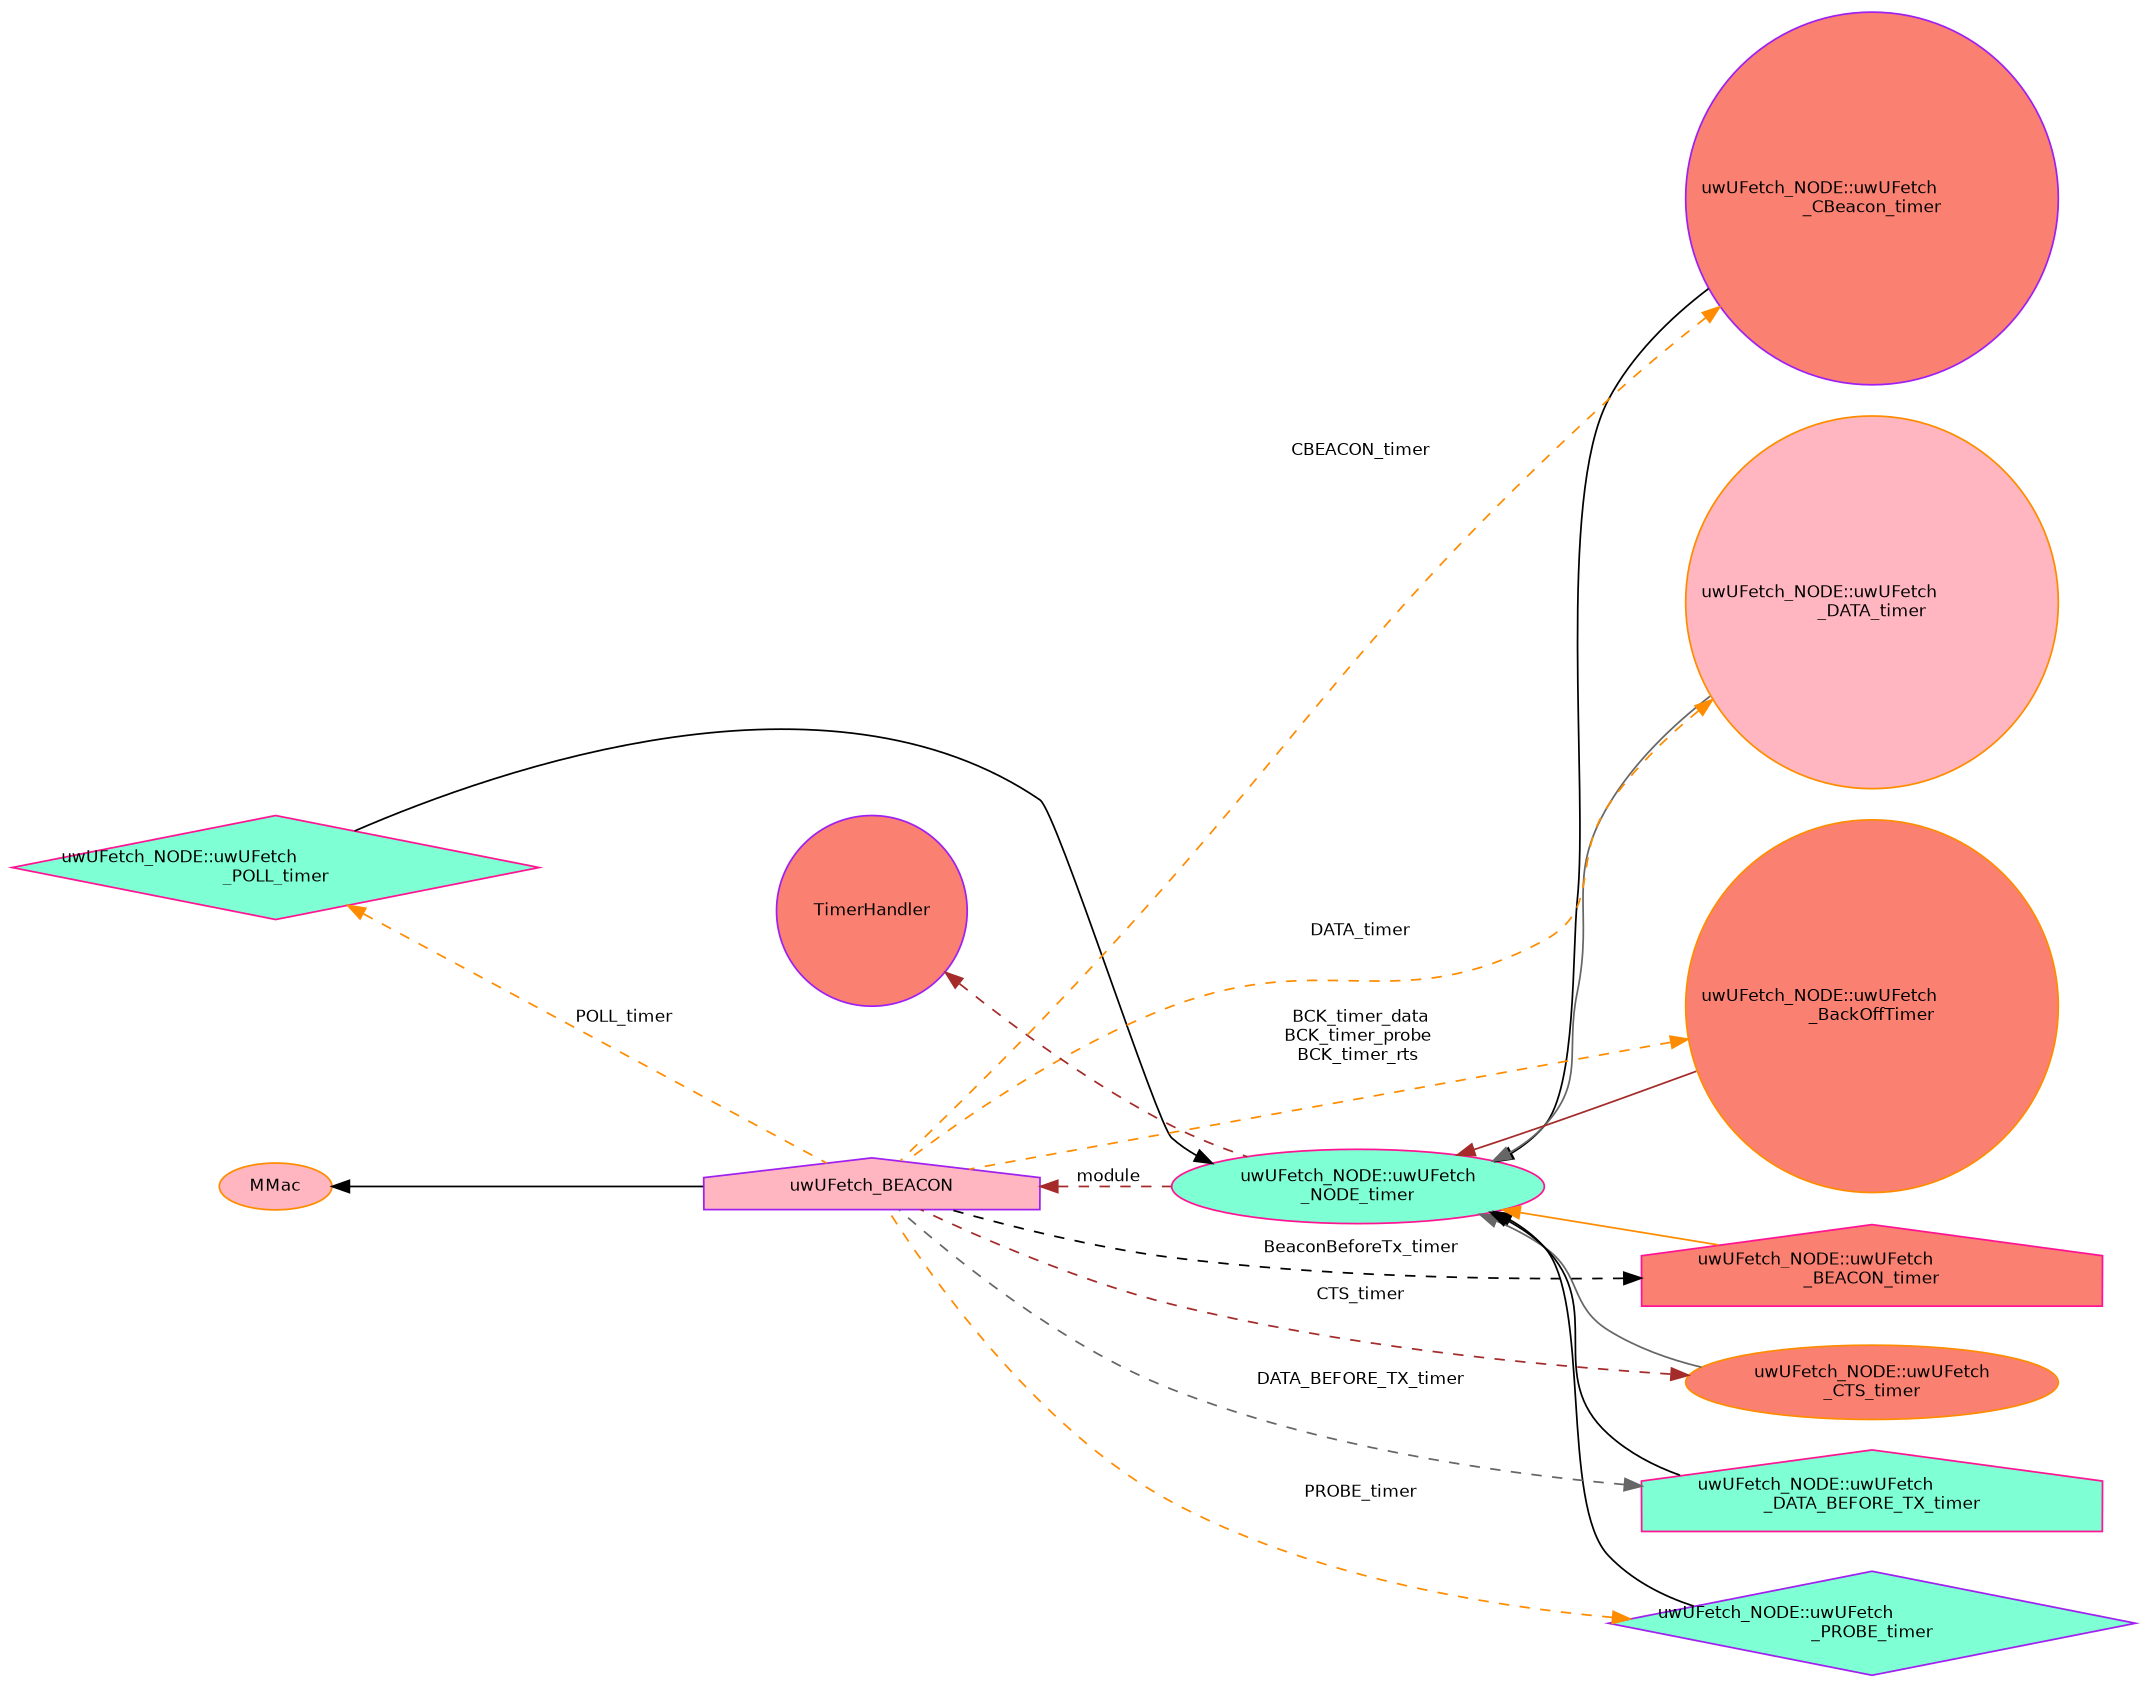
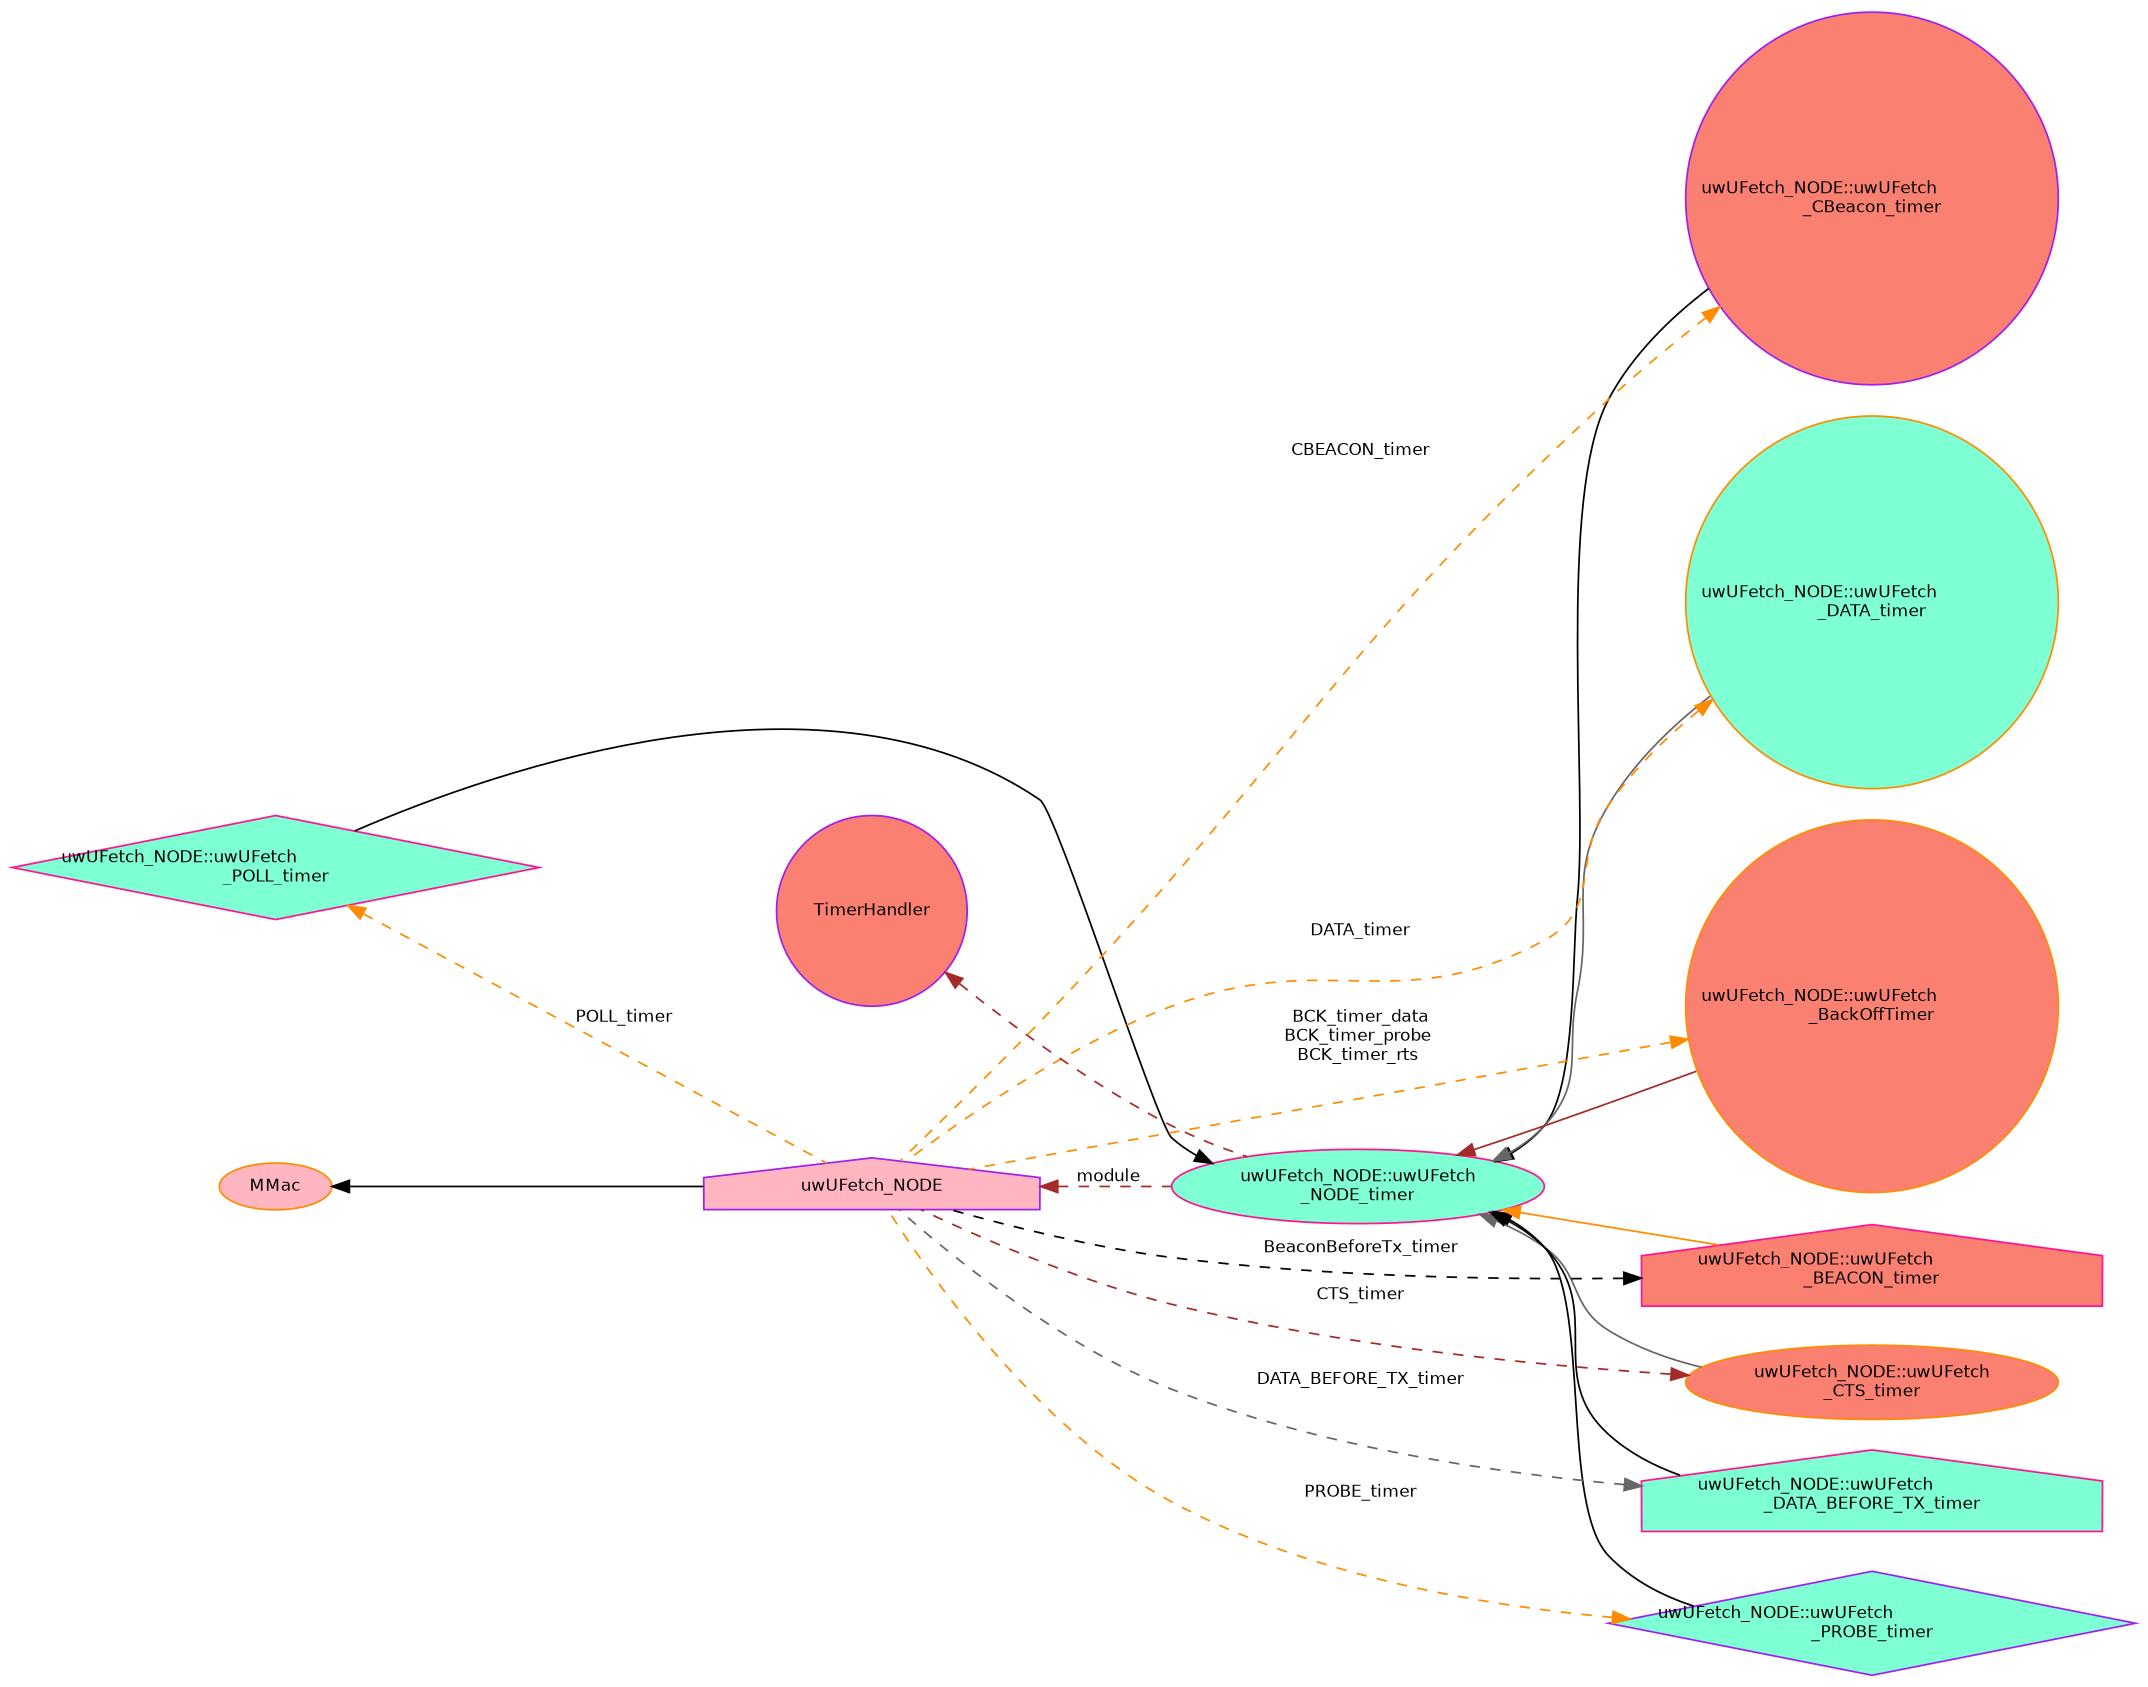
node "uwUFetch_NODE::uwUFetch _DATA_timer": fillcolor lightpink -> aquamarine
node "uwUFetch_BEACON": label "uwUFetch_BEACON" -> "uwUFetch_NODE"
